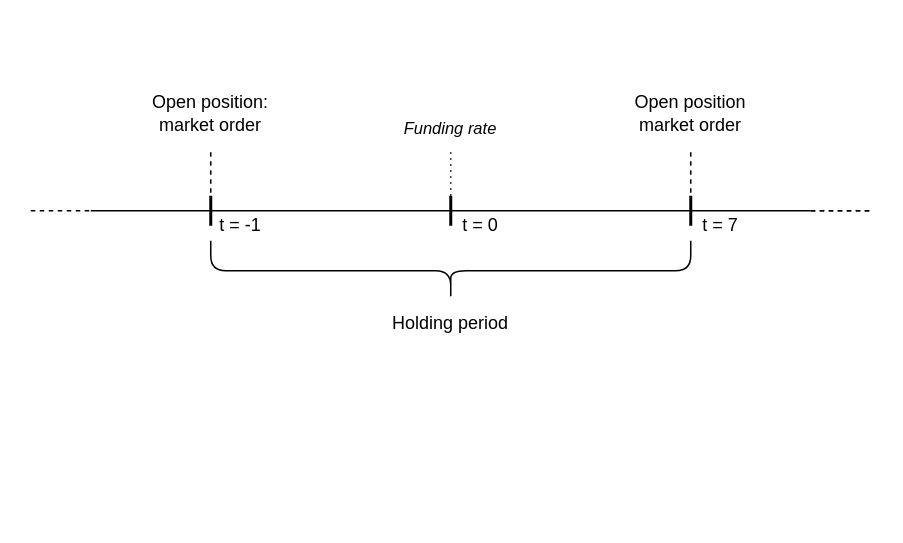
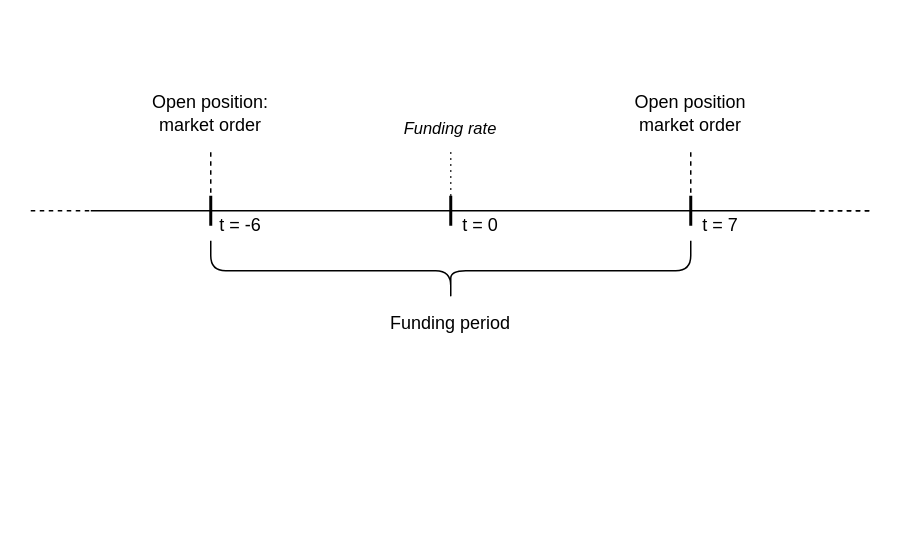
node "t = -1": label "t = -1" -> "t = -6"
node "Holding period": label "Holding period" -> "Funding period"
